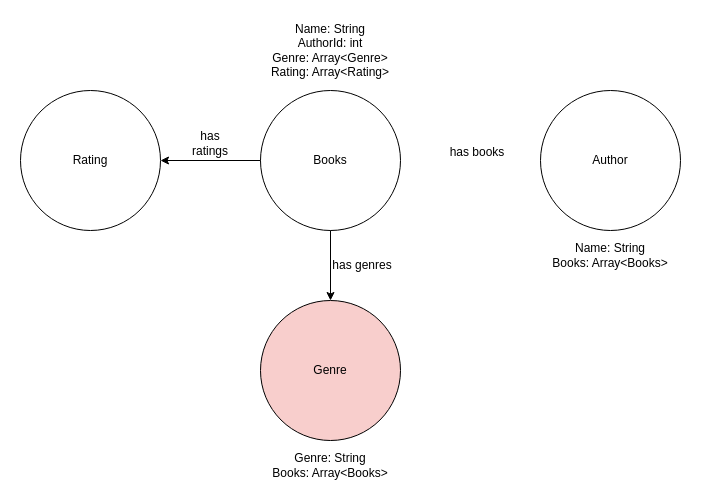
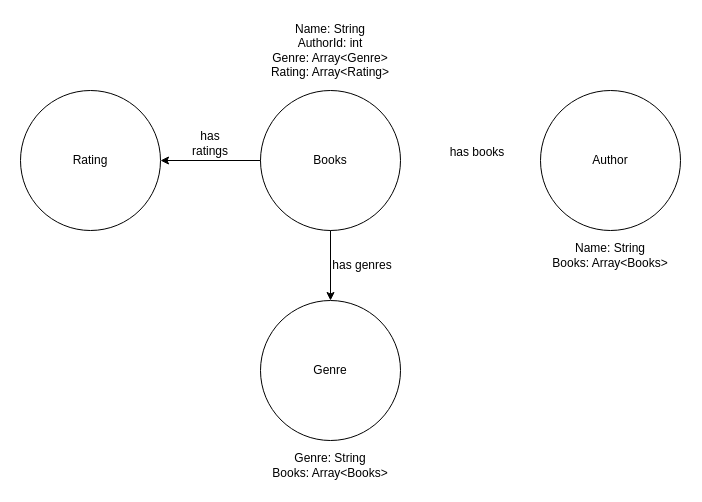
node "Genre": fillcolor #f8cecc -> #ffffff
